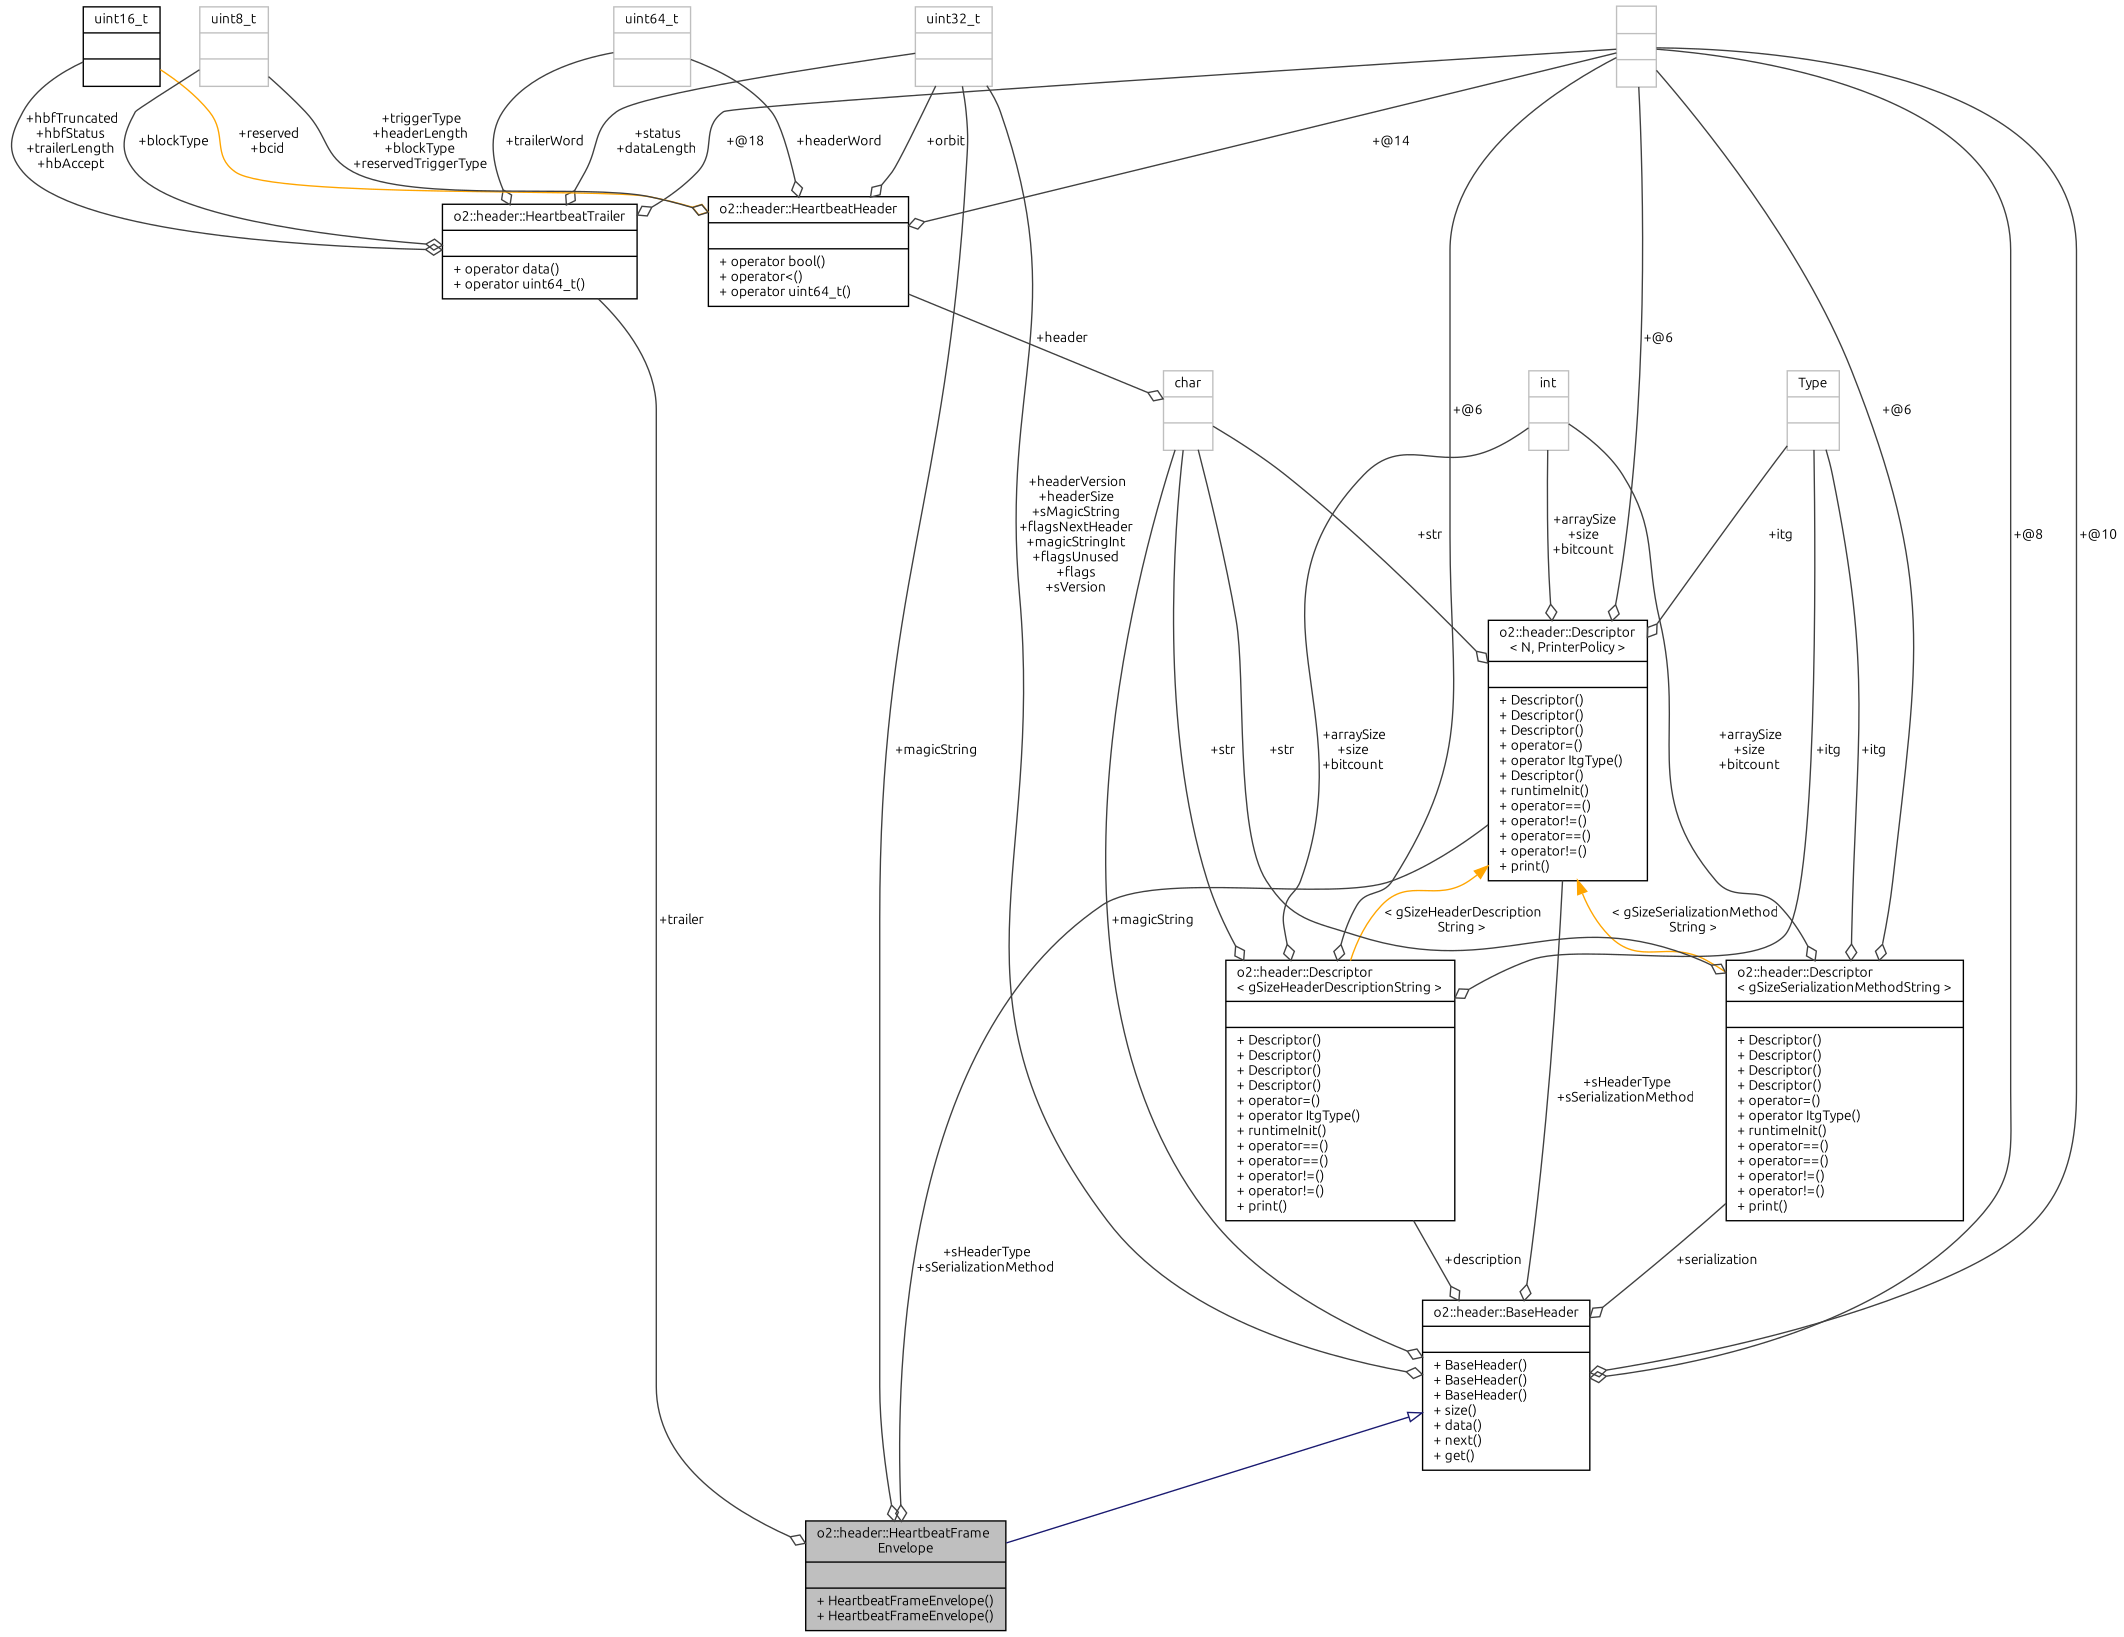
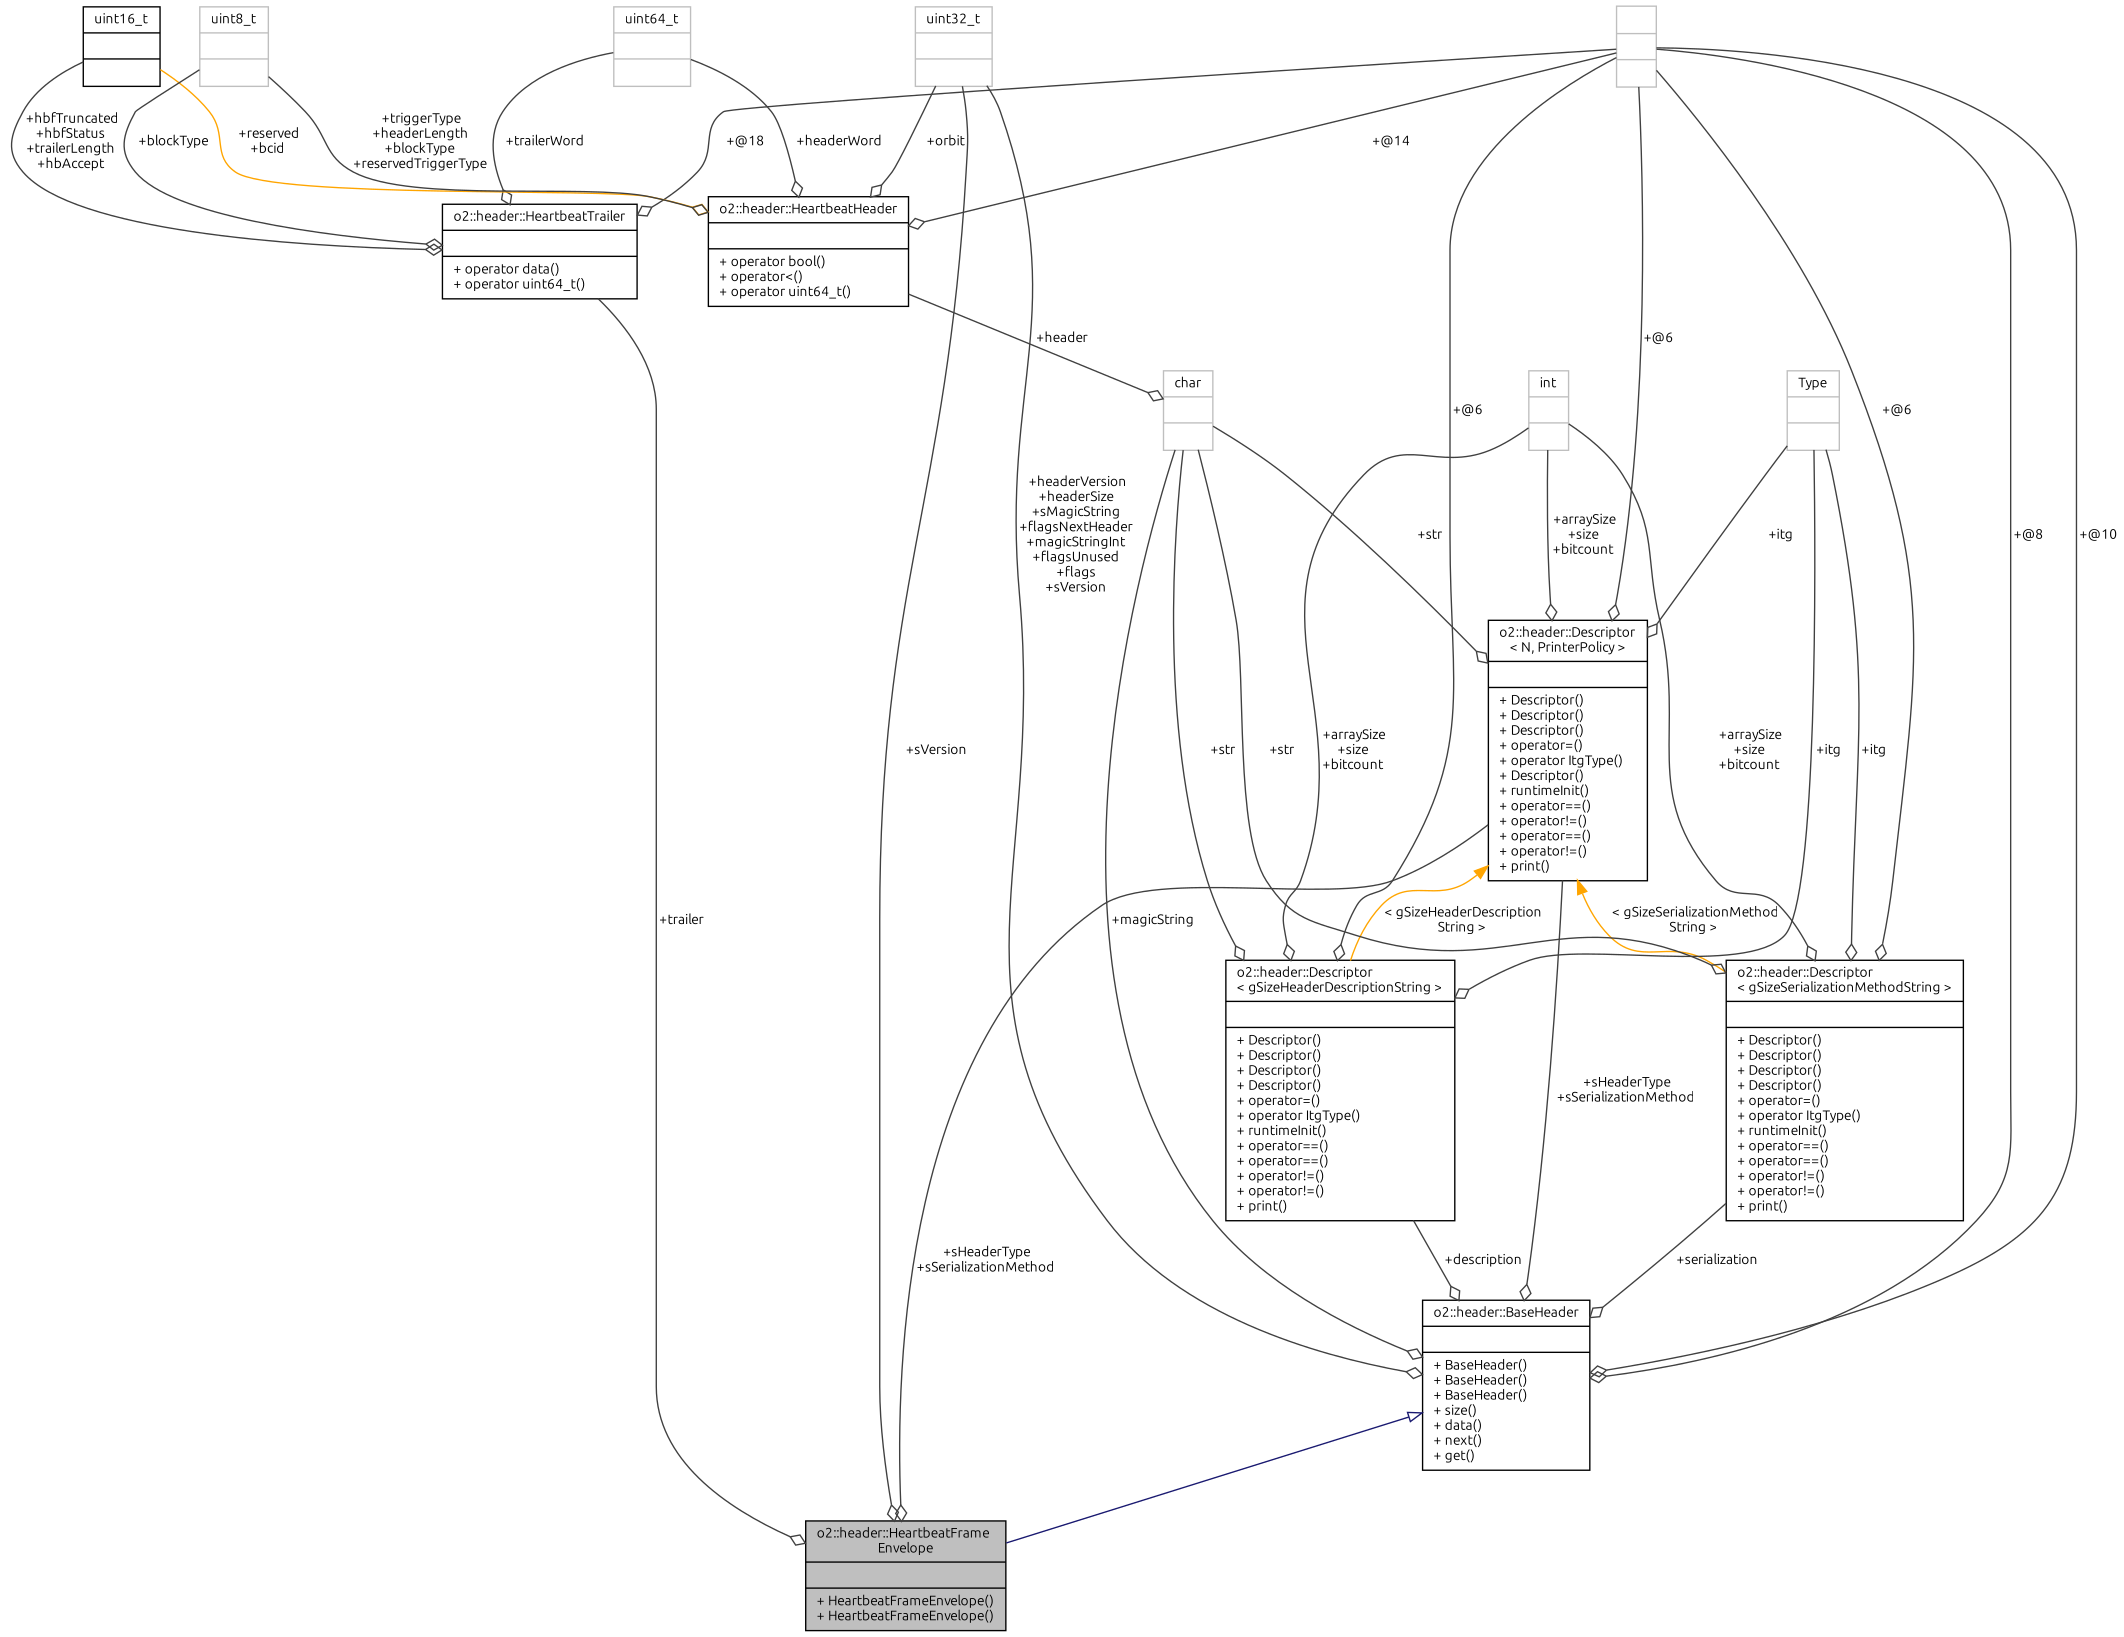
edge "uint32_t" -> "o2::header::HeartbeatTrailer": removed, label "+status +dataLength"
edge "uint32_t" -> "o2::header::HeartbeatFrame": label " +magicString" -> " +sVersion"
